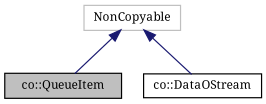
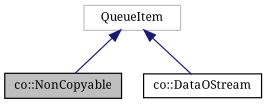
node "NonCopyable": label "NonCopyable" -> "QueueItem"
node "co::QueueItem": label "co::QueueItem" -> "co::NonCopyable"
